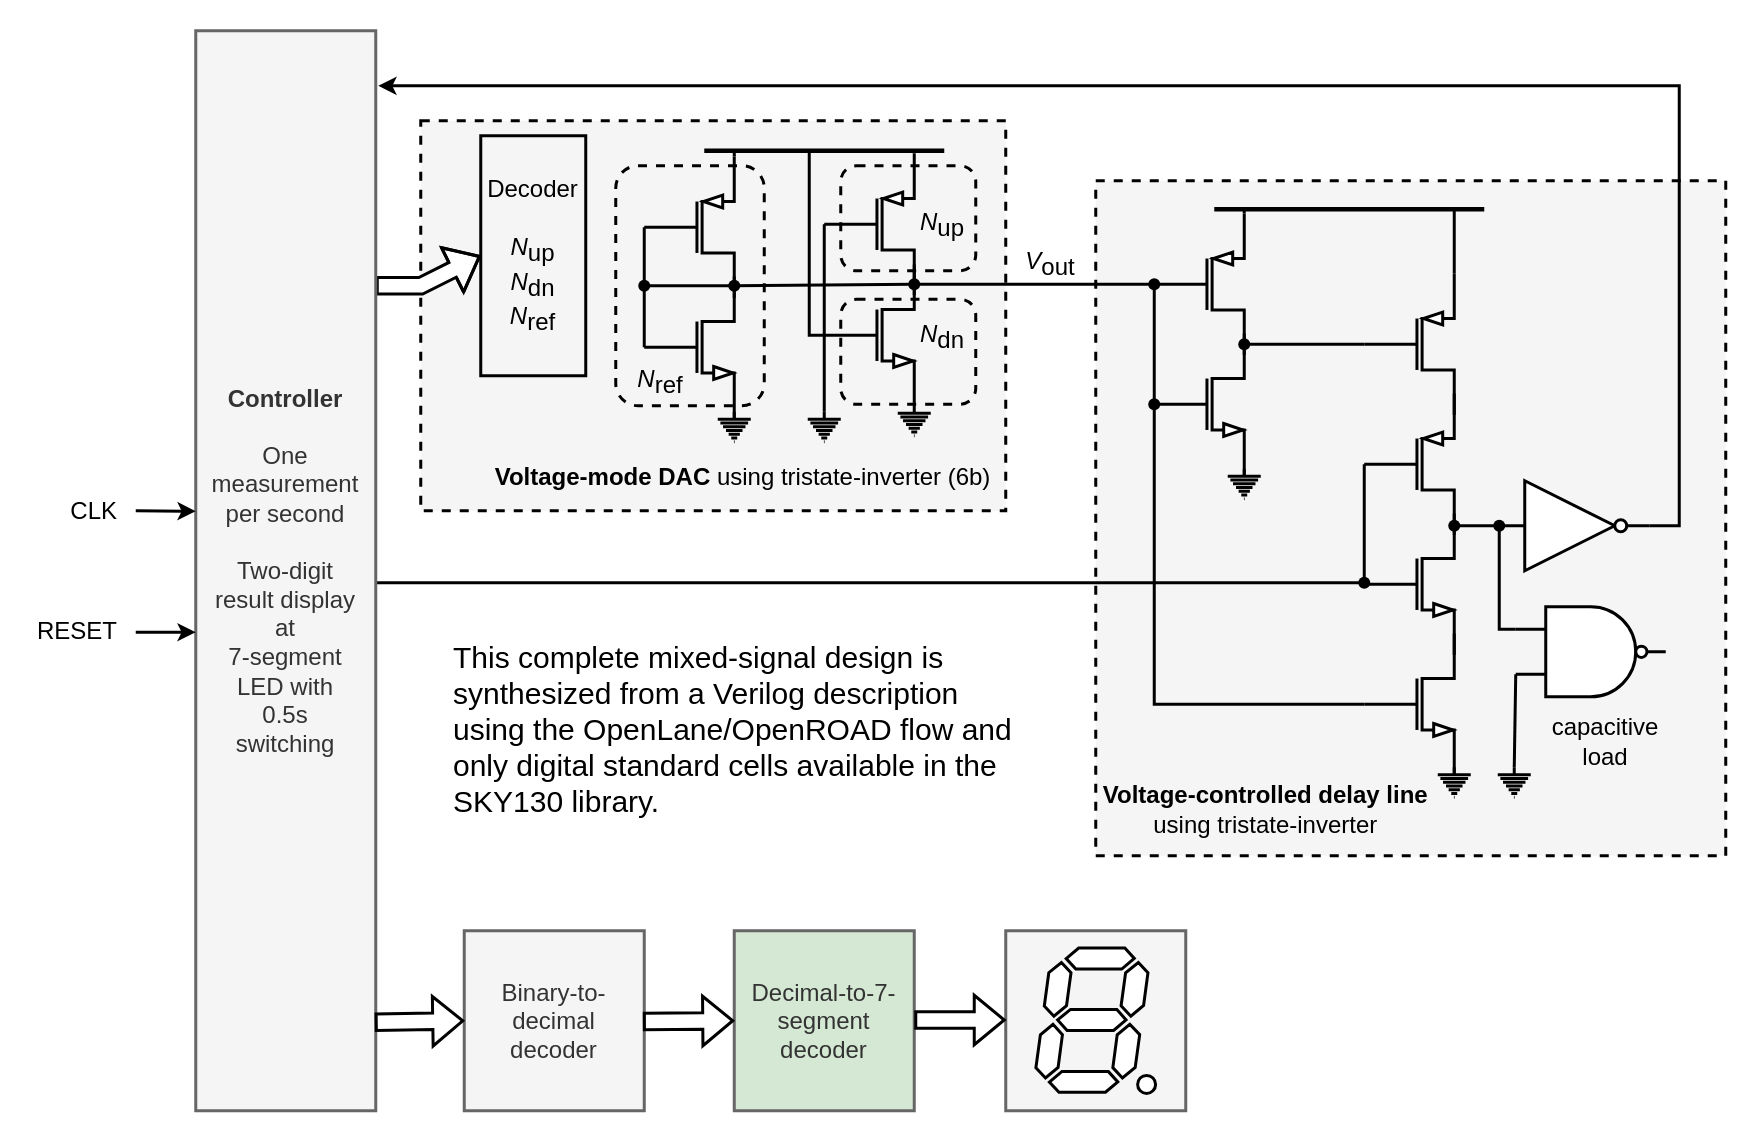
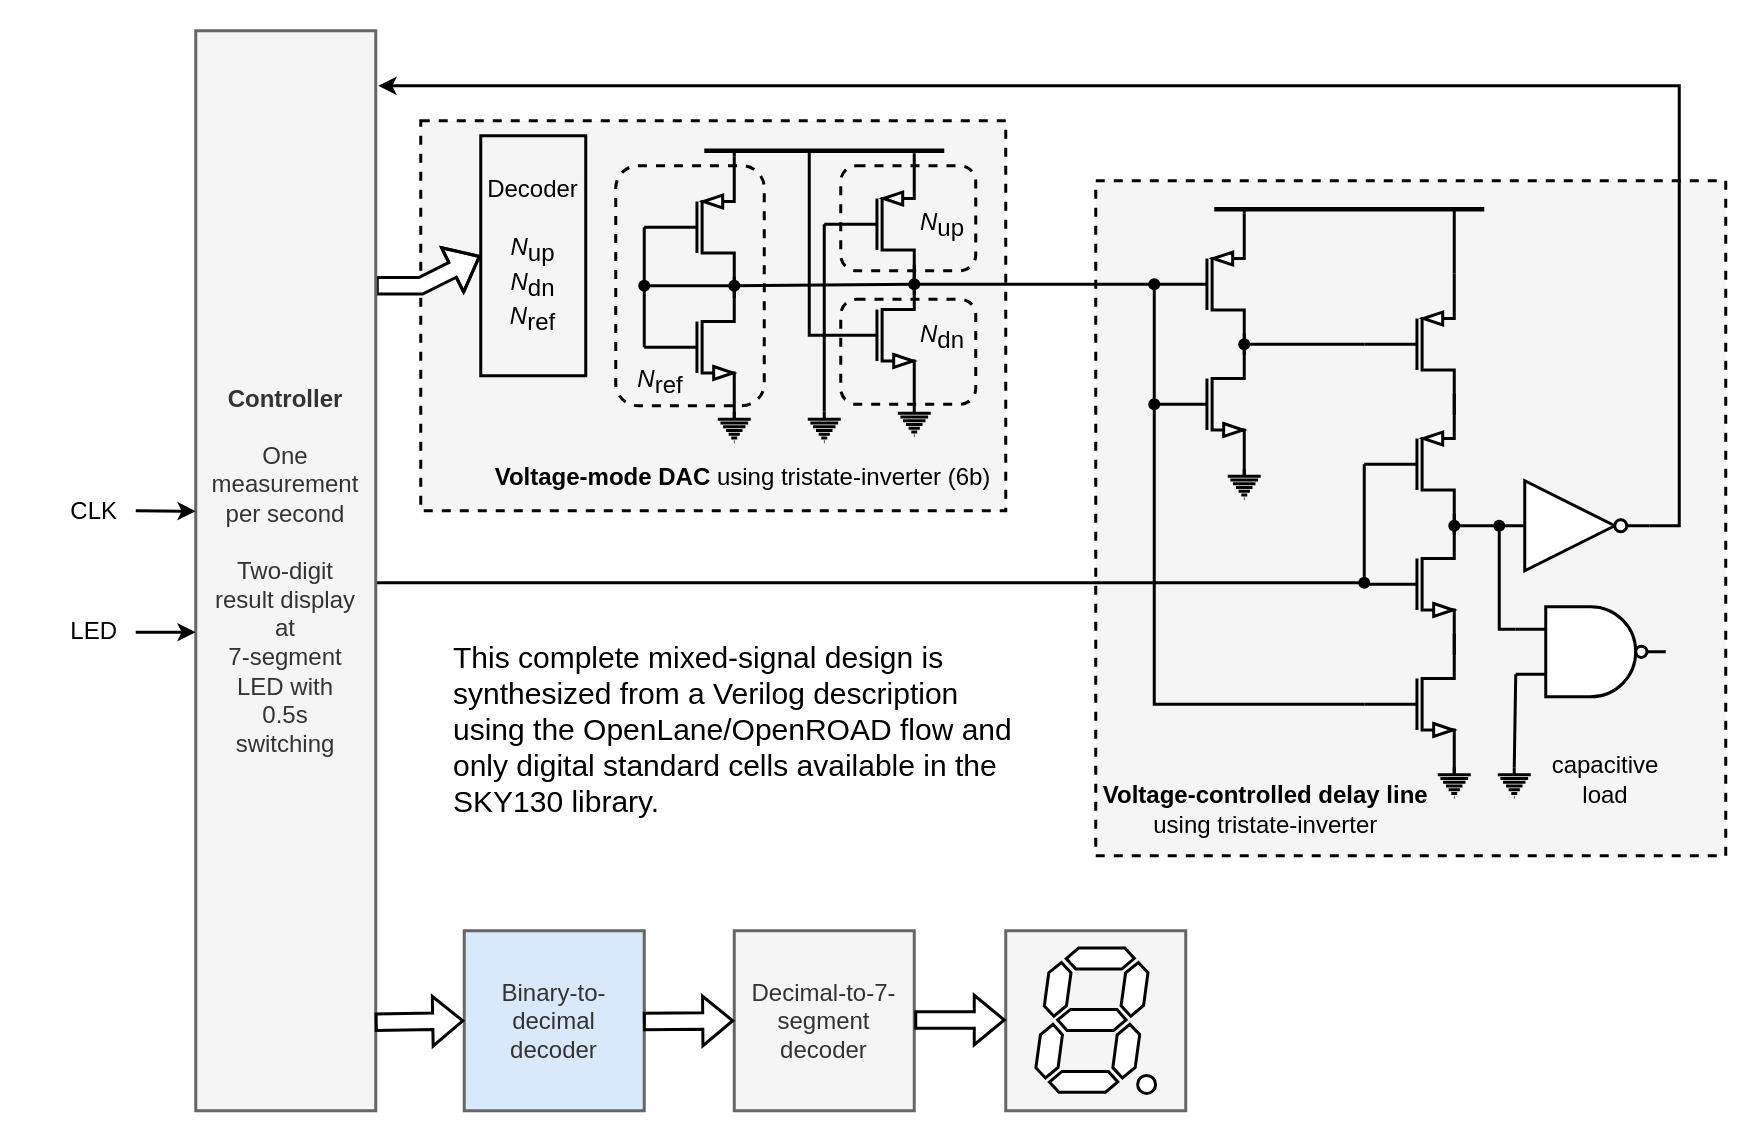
node "Vout": removed
node "RESET": label "RESET" -> "LED"
node "capacitive load": moved (1606, 742) -> (1606, 779)
node "Binary-to-decimal decoder": fillcolor #f5f5f5 -> #dae8fc
node "Decimal-to-7-segment decoder": fillcolor #d5e8d4 -> #f5f5f5
